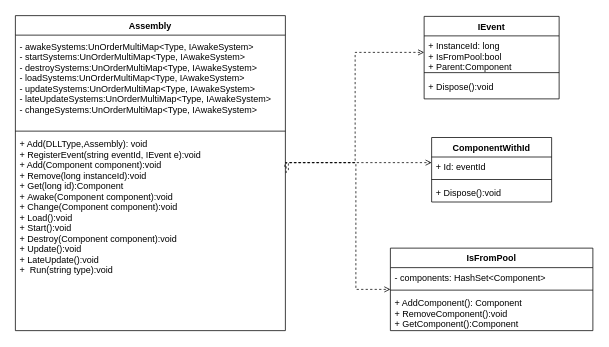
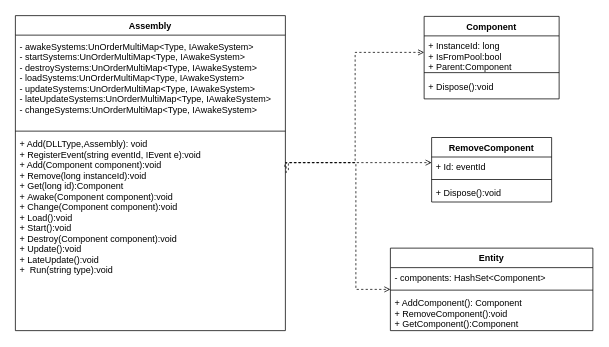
node "IEvent": label "IEvent" -> "Component"
node "ComponentWithId": label "ComponentWithId" -> "RemoveComponent"
node "IsFromPool": label "IsFromPool" -> "Entity"
